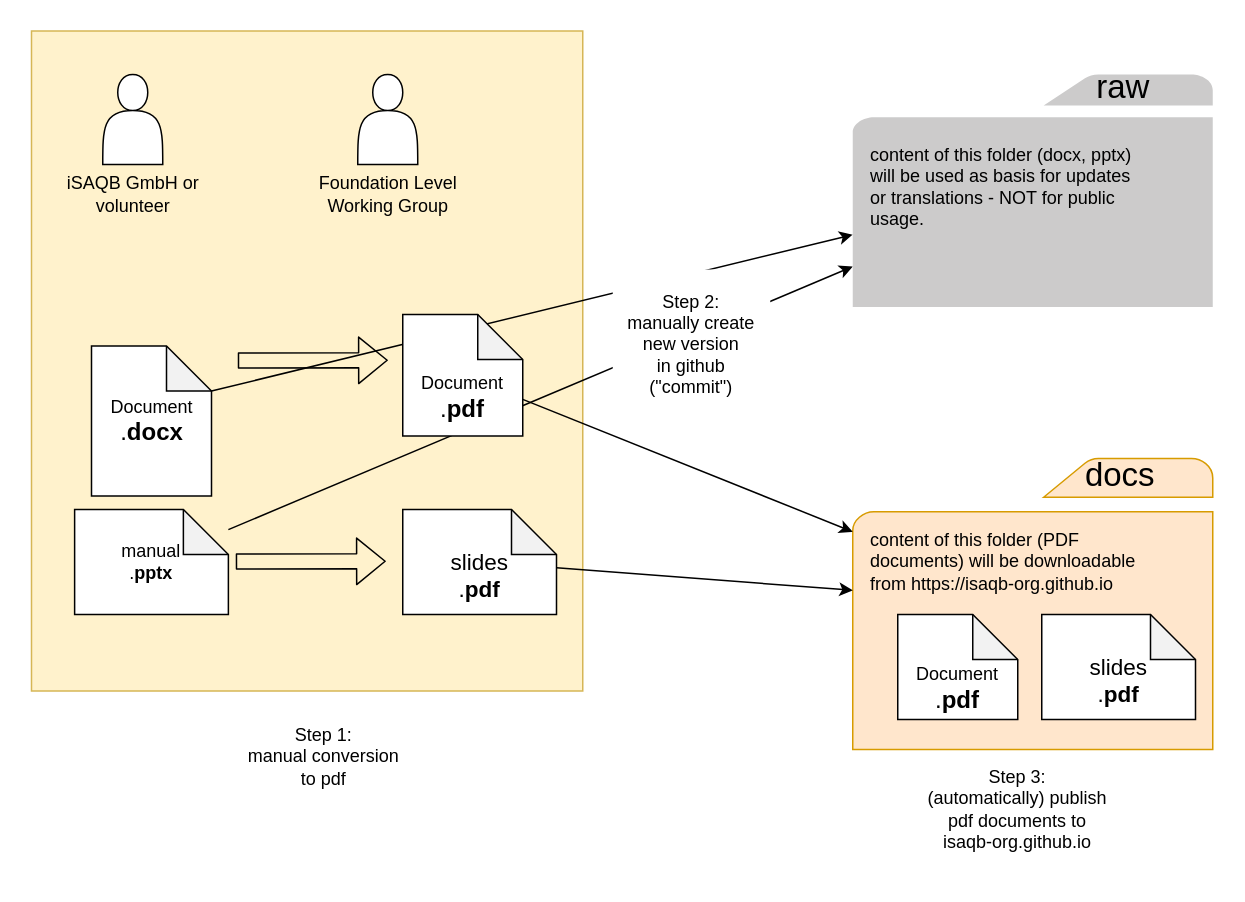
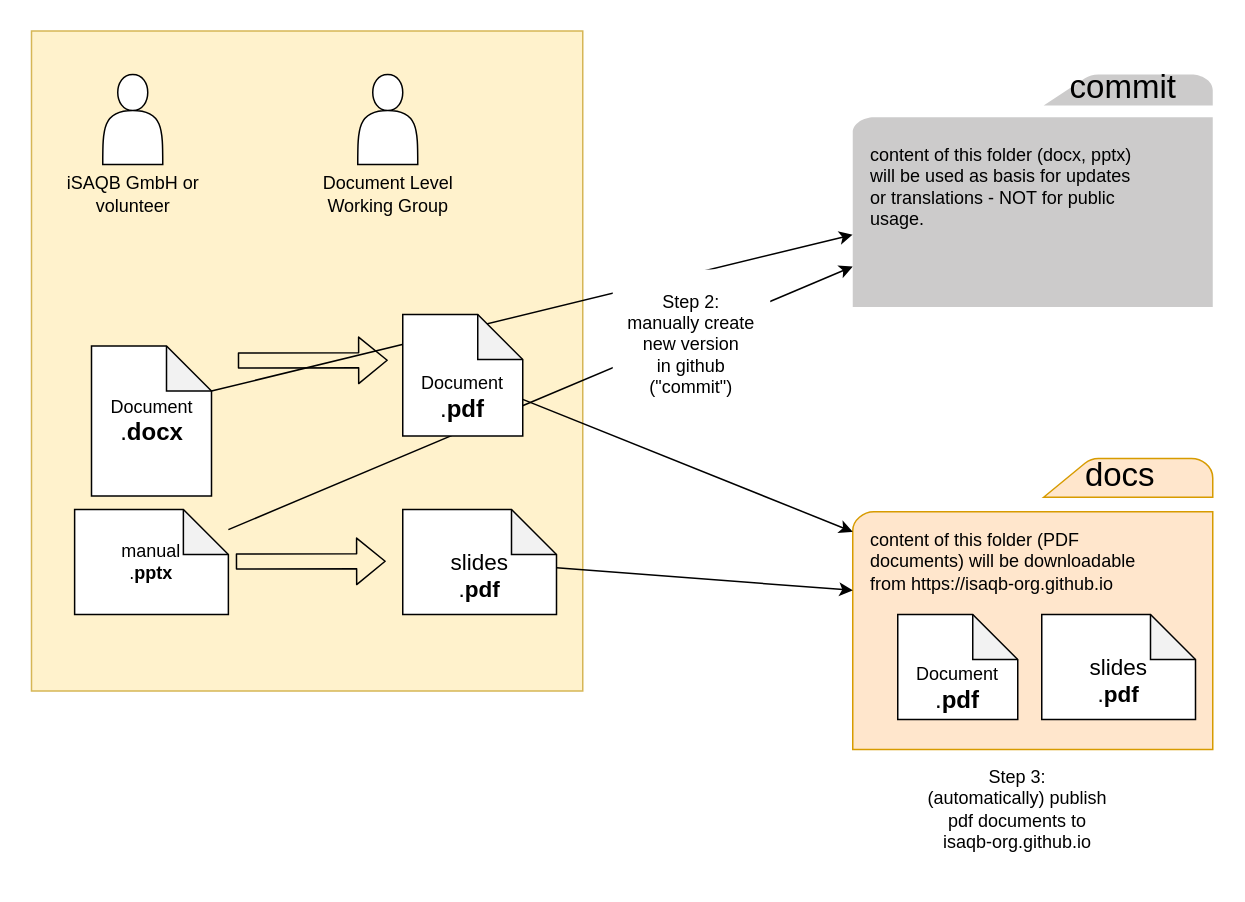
node "raw": label "raw" -> "commit"
node "Foundation Level Working Group": label "Foundation Level Working Group" -> "Document Level Working Group"
node "Step 1: manual conversion to pdf": removed
